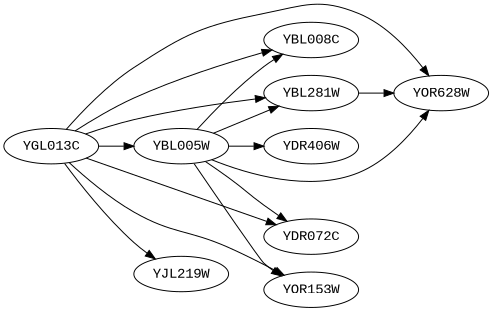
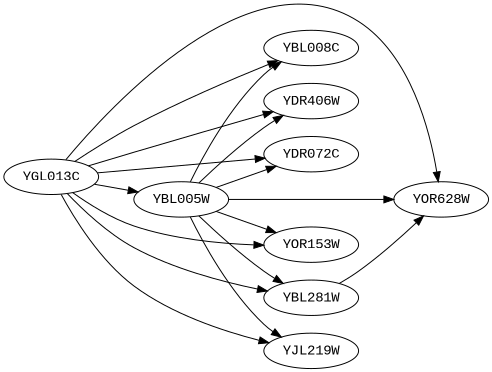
edge "YGL013C" -> "YDR406W": added
edge "YBL005W" -> "YJL219W": added
